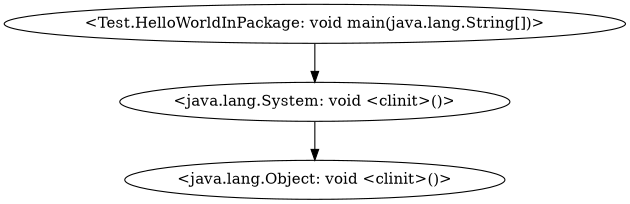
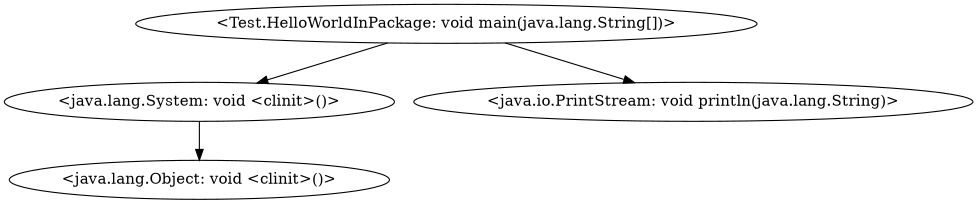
node "<java.io.PrintStream: void println(java.lang.String)>": added
